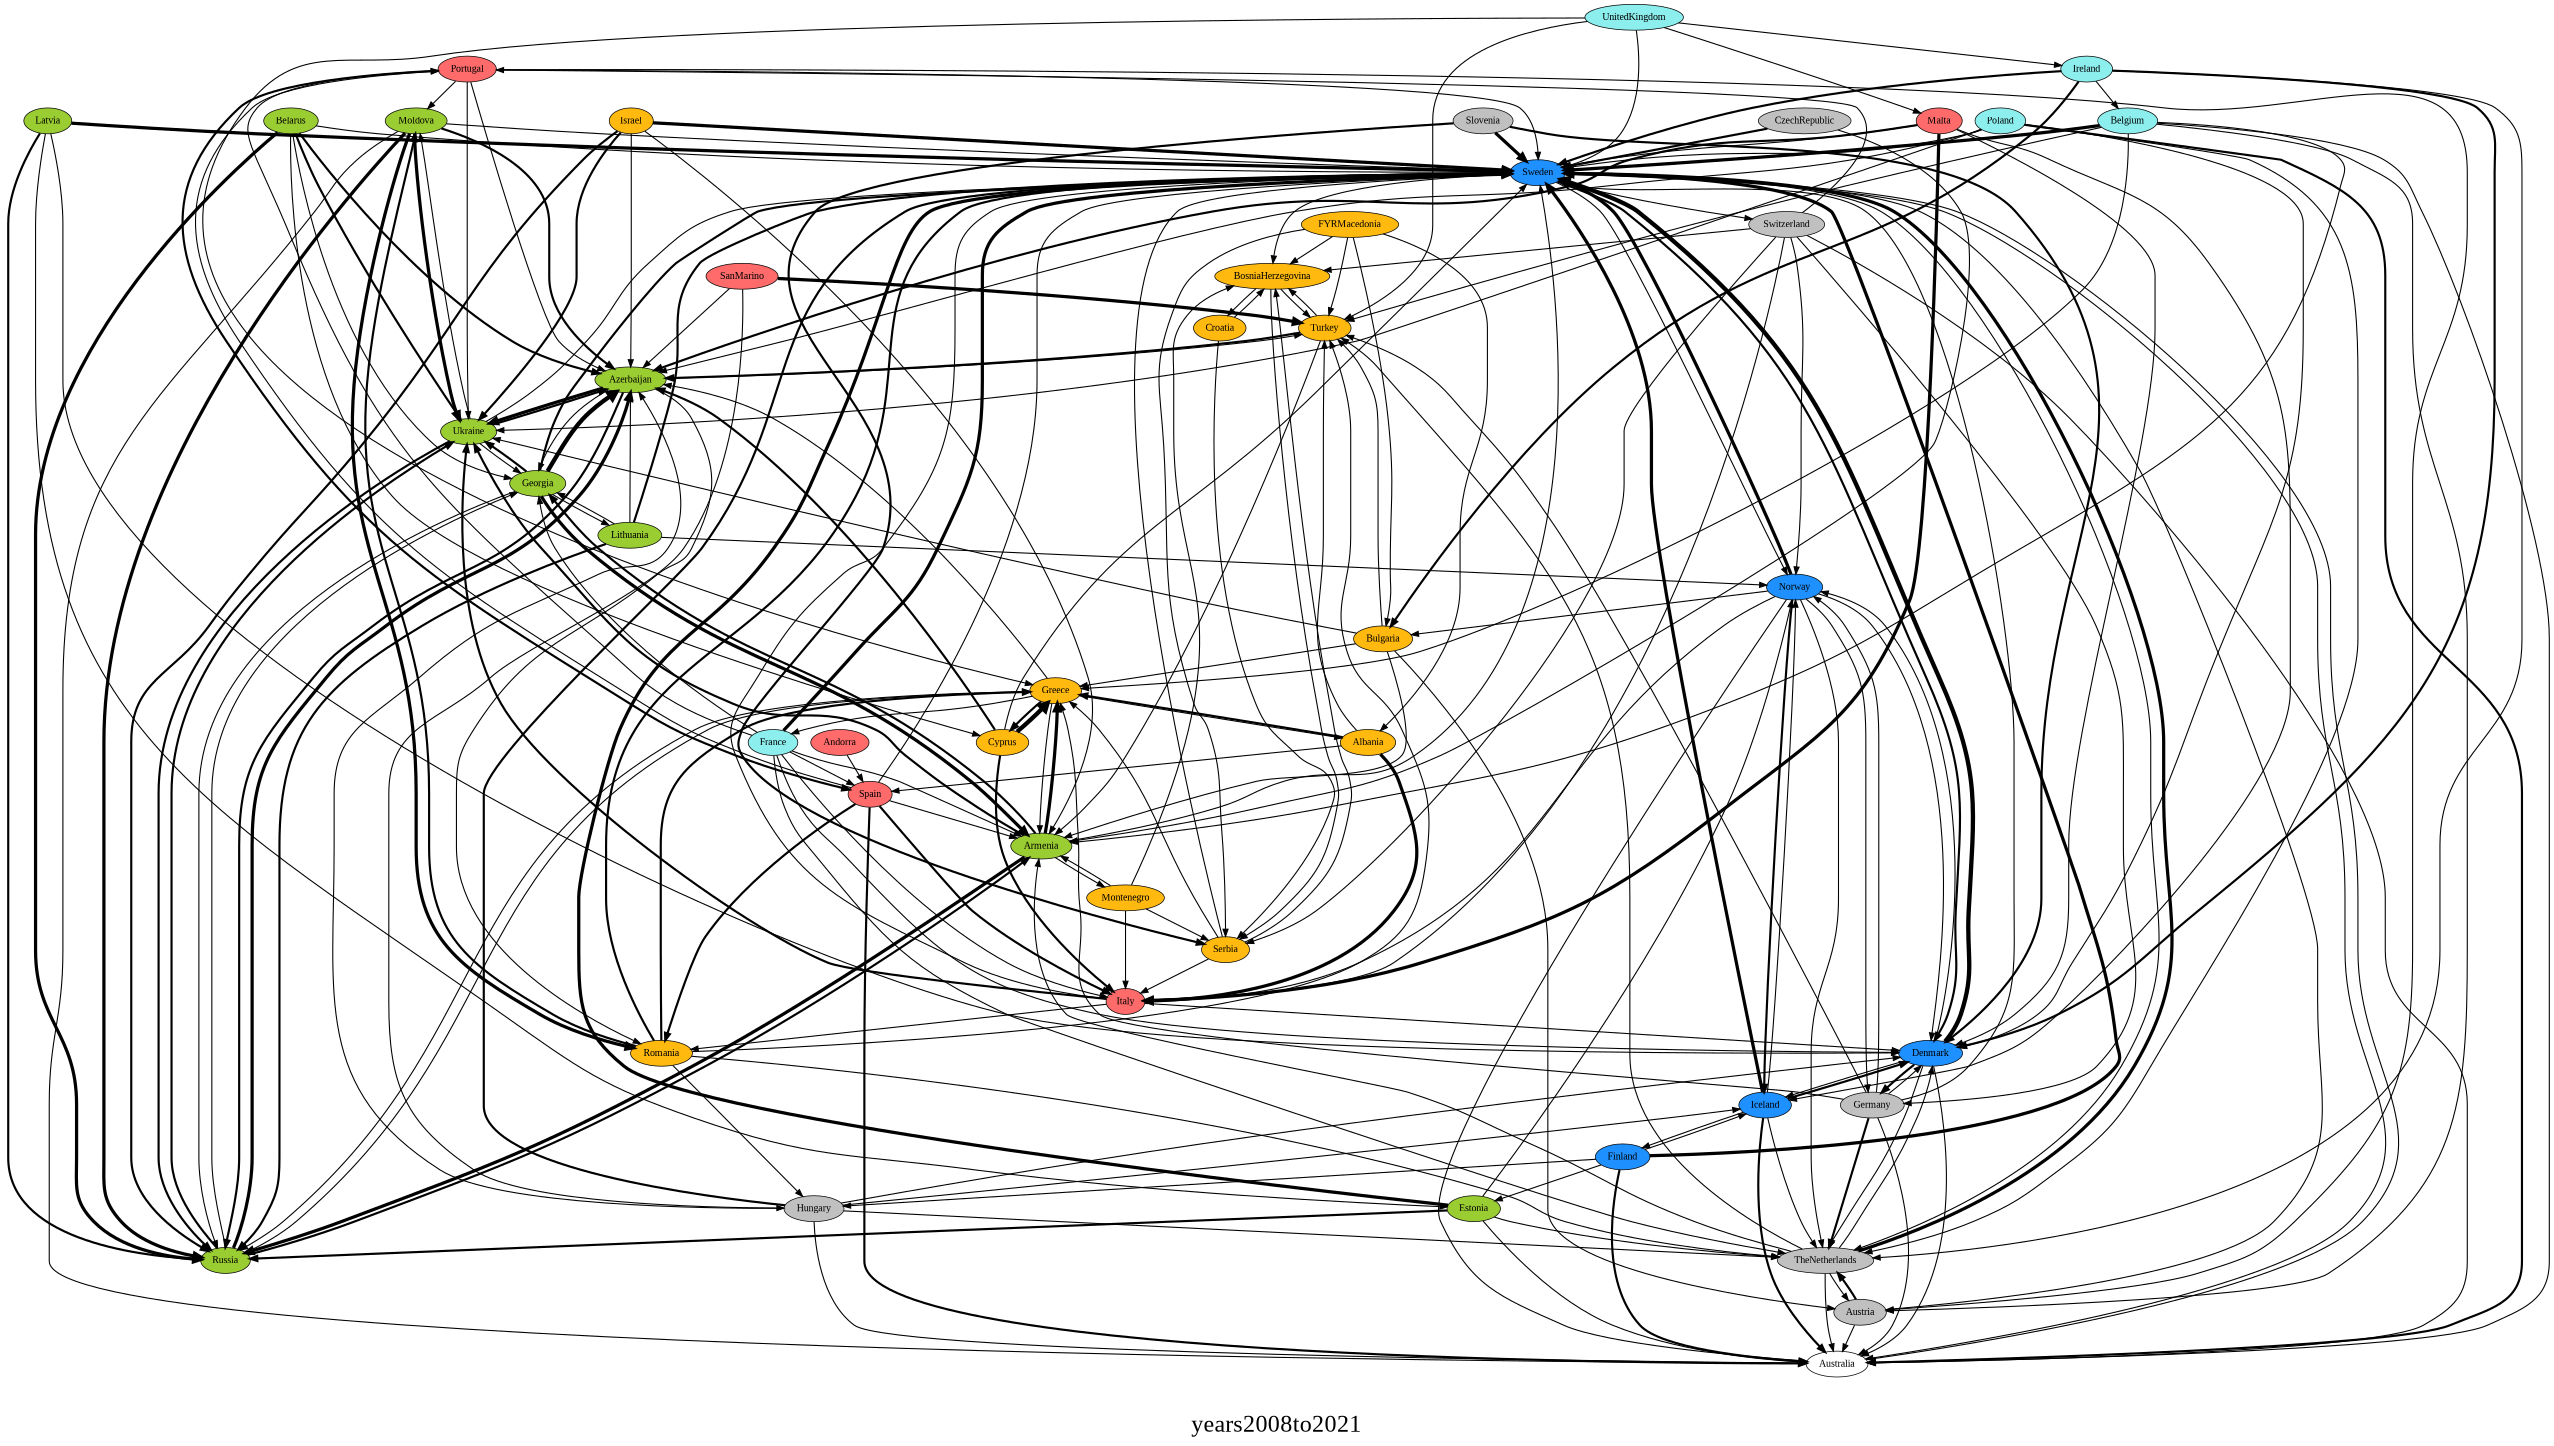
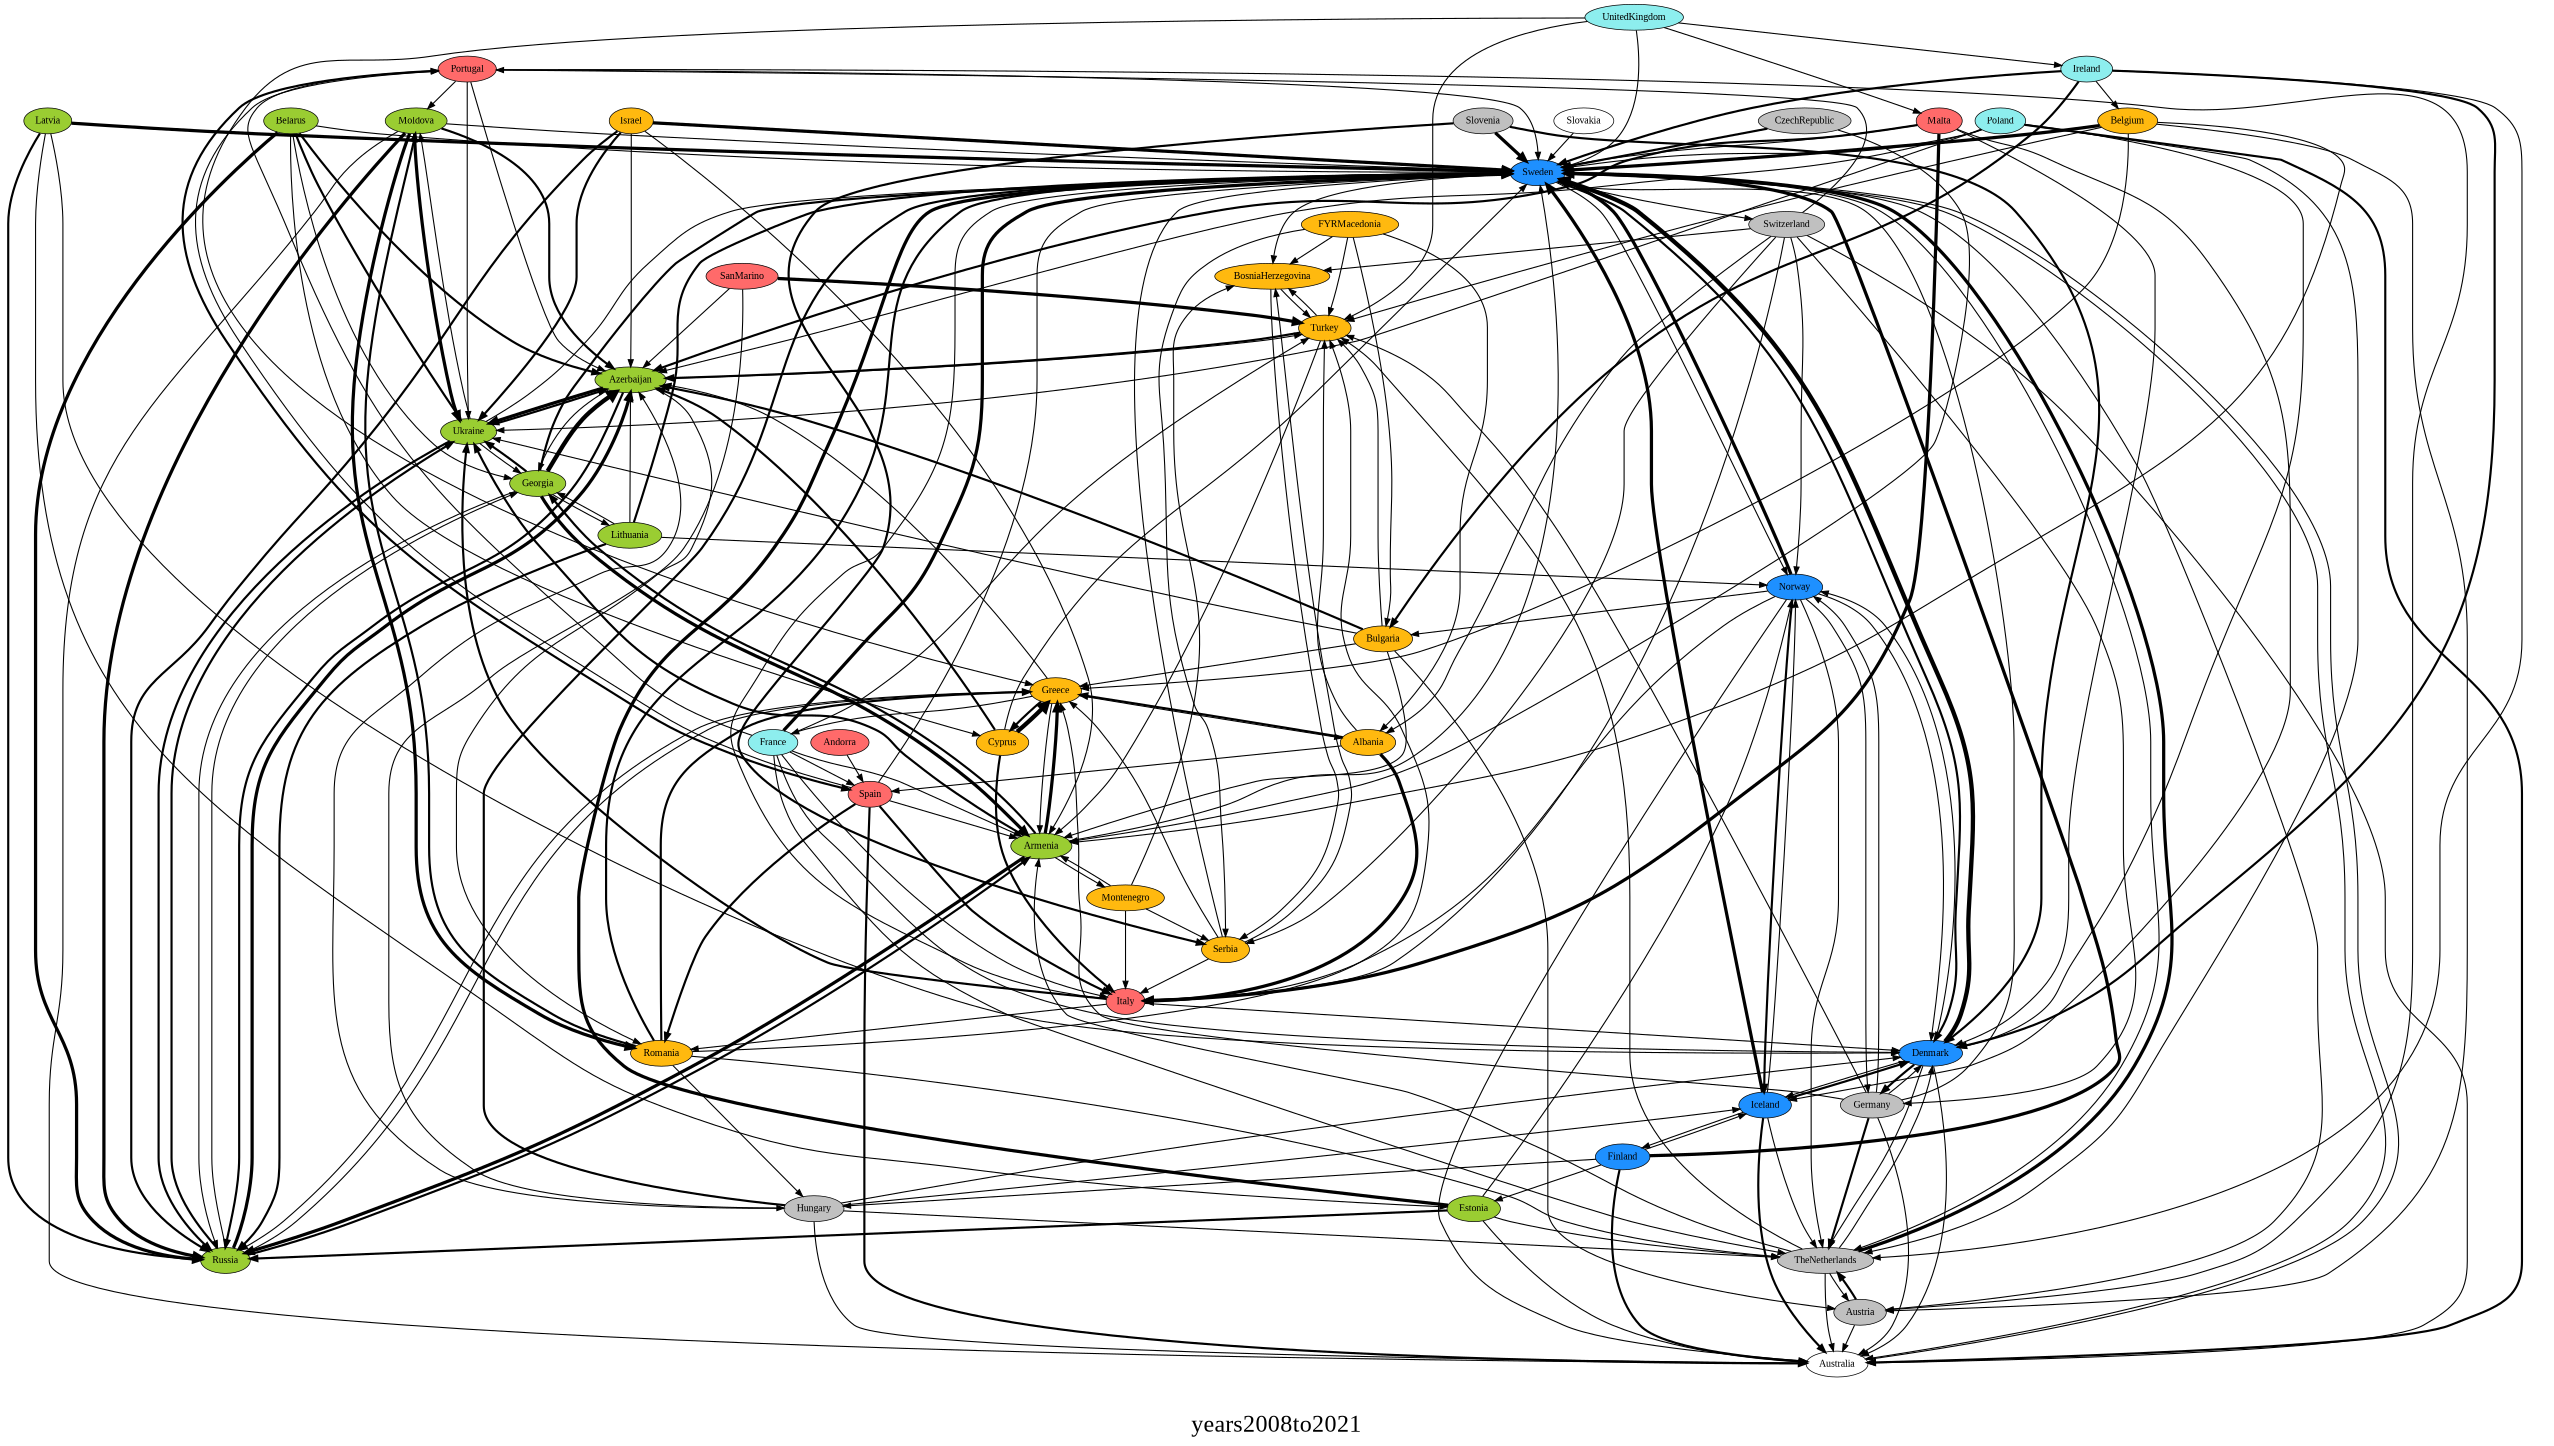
node "Slovakia": added
node "Belgium": fillcolor darkslategray2 -> darkgoldenrod1
node "Croatia": removed
edge "Switzerland" -> "Albania": added
edge "Bulgaria" -> "Azerbaijan": added
edge "France" -> "Georgia": now "France" -> "Turkey"
edge "Belgium" -> "Australia": removed
